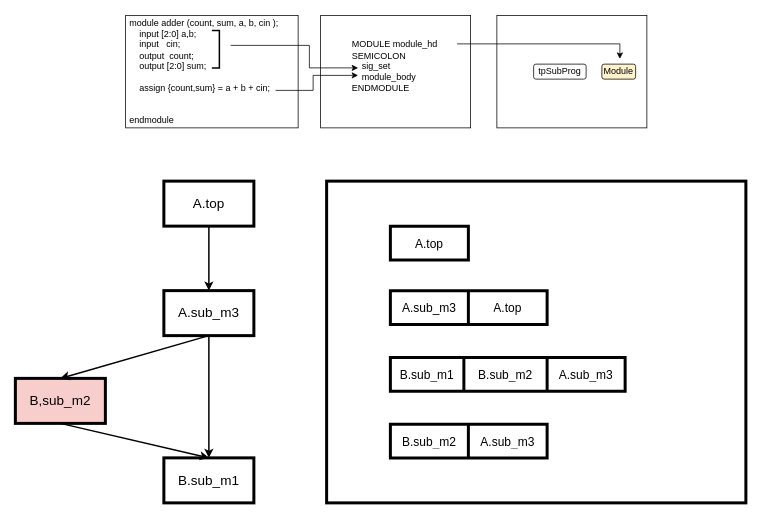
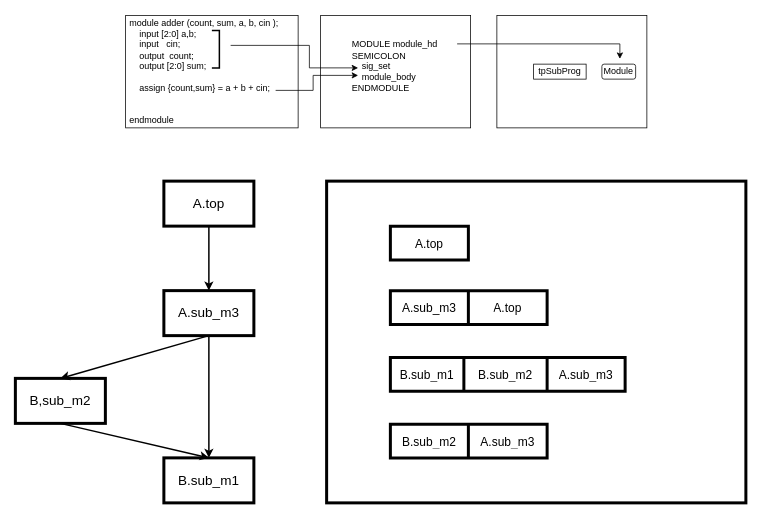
node "tpSubProg": shape rounded rectangle -> rectangle
node "Module": fillcolor #fff2cc -> #ffffff
node "B,sub_m2": fillcolor #f8cecc -> #ffffff
